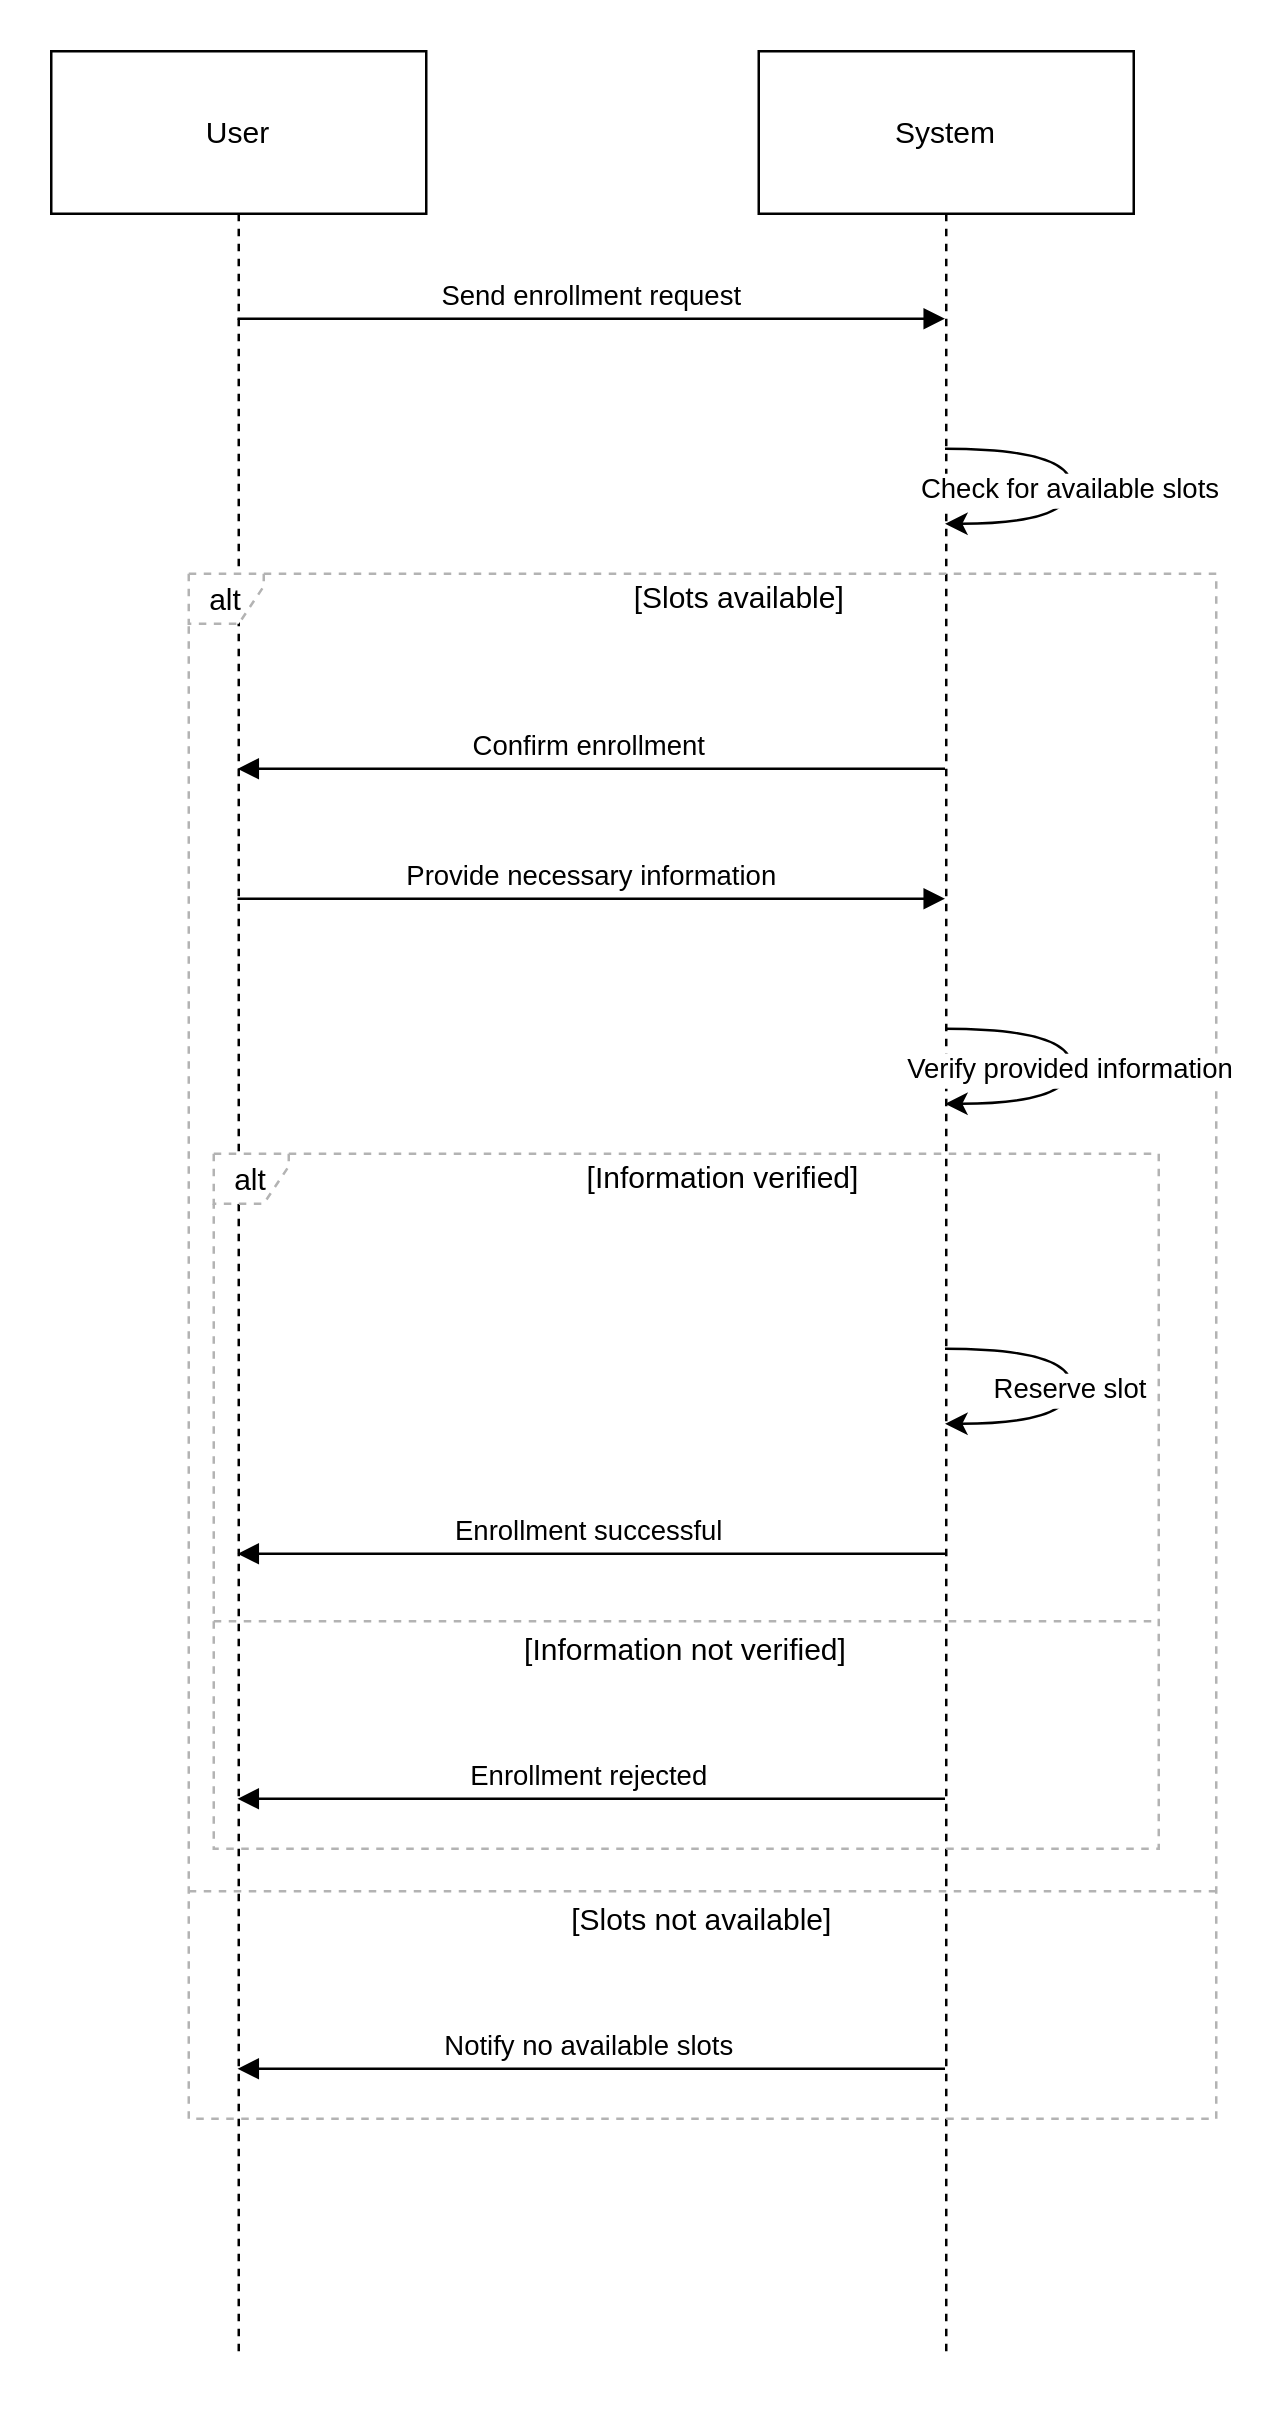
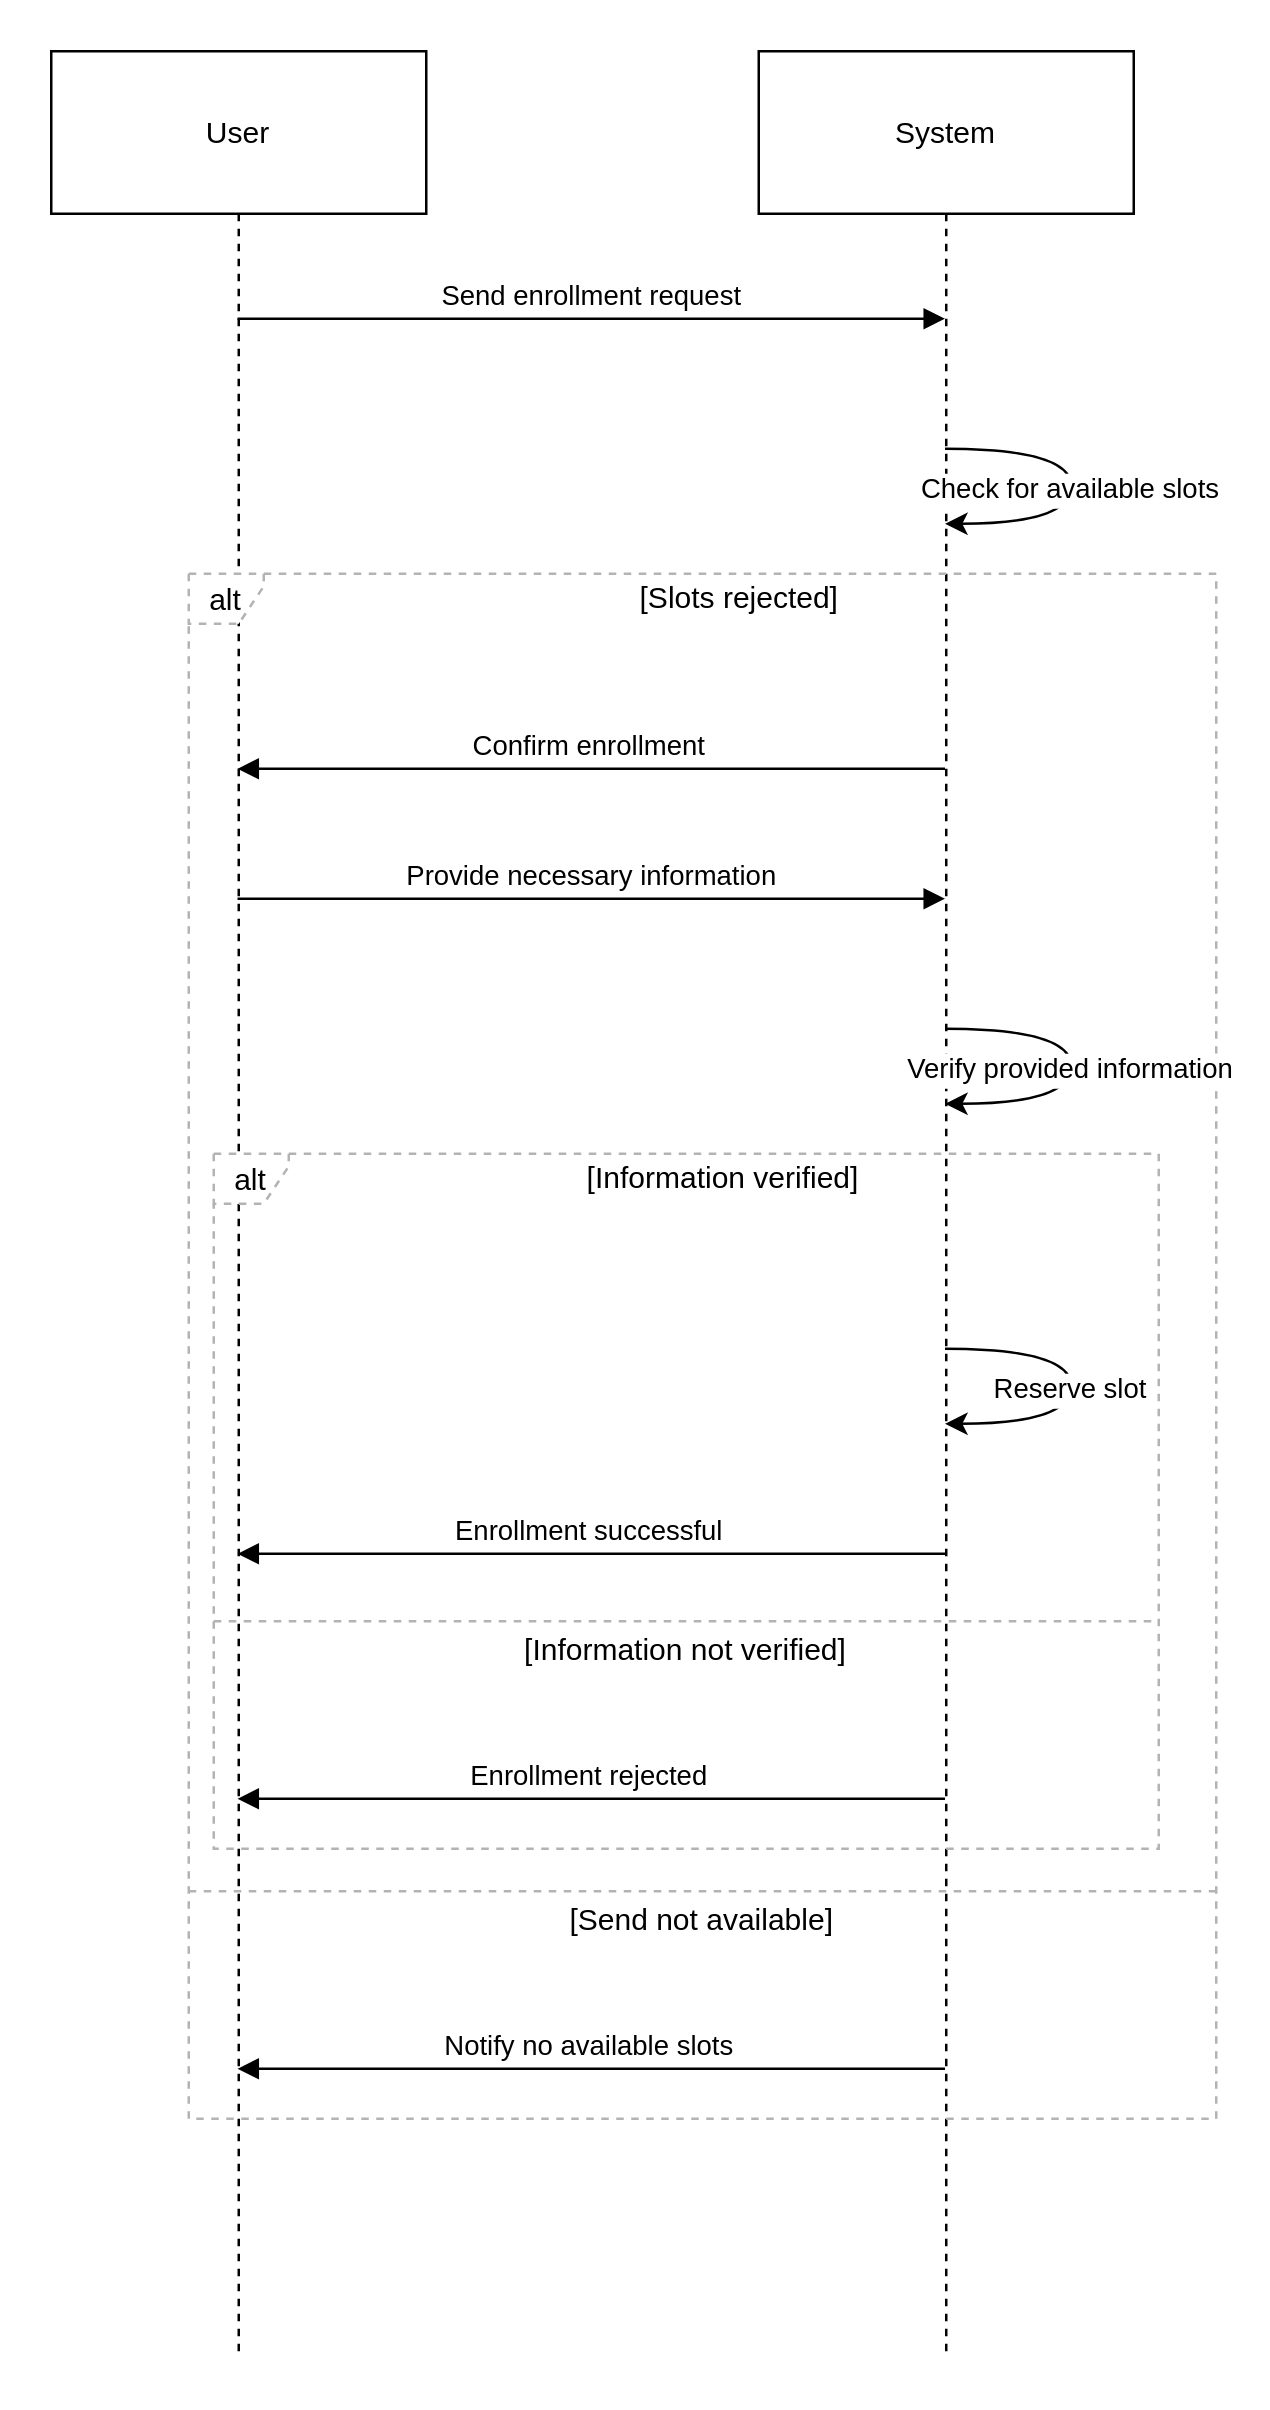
node "[Slots available]": label "[Slots available]" -> "[Slots rejected]"
node "[Slots not available]": label "[Slots not available]" -> "[Send not available]"
